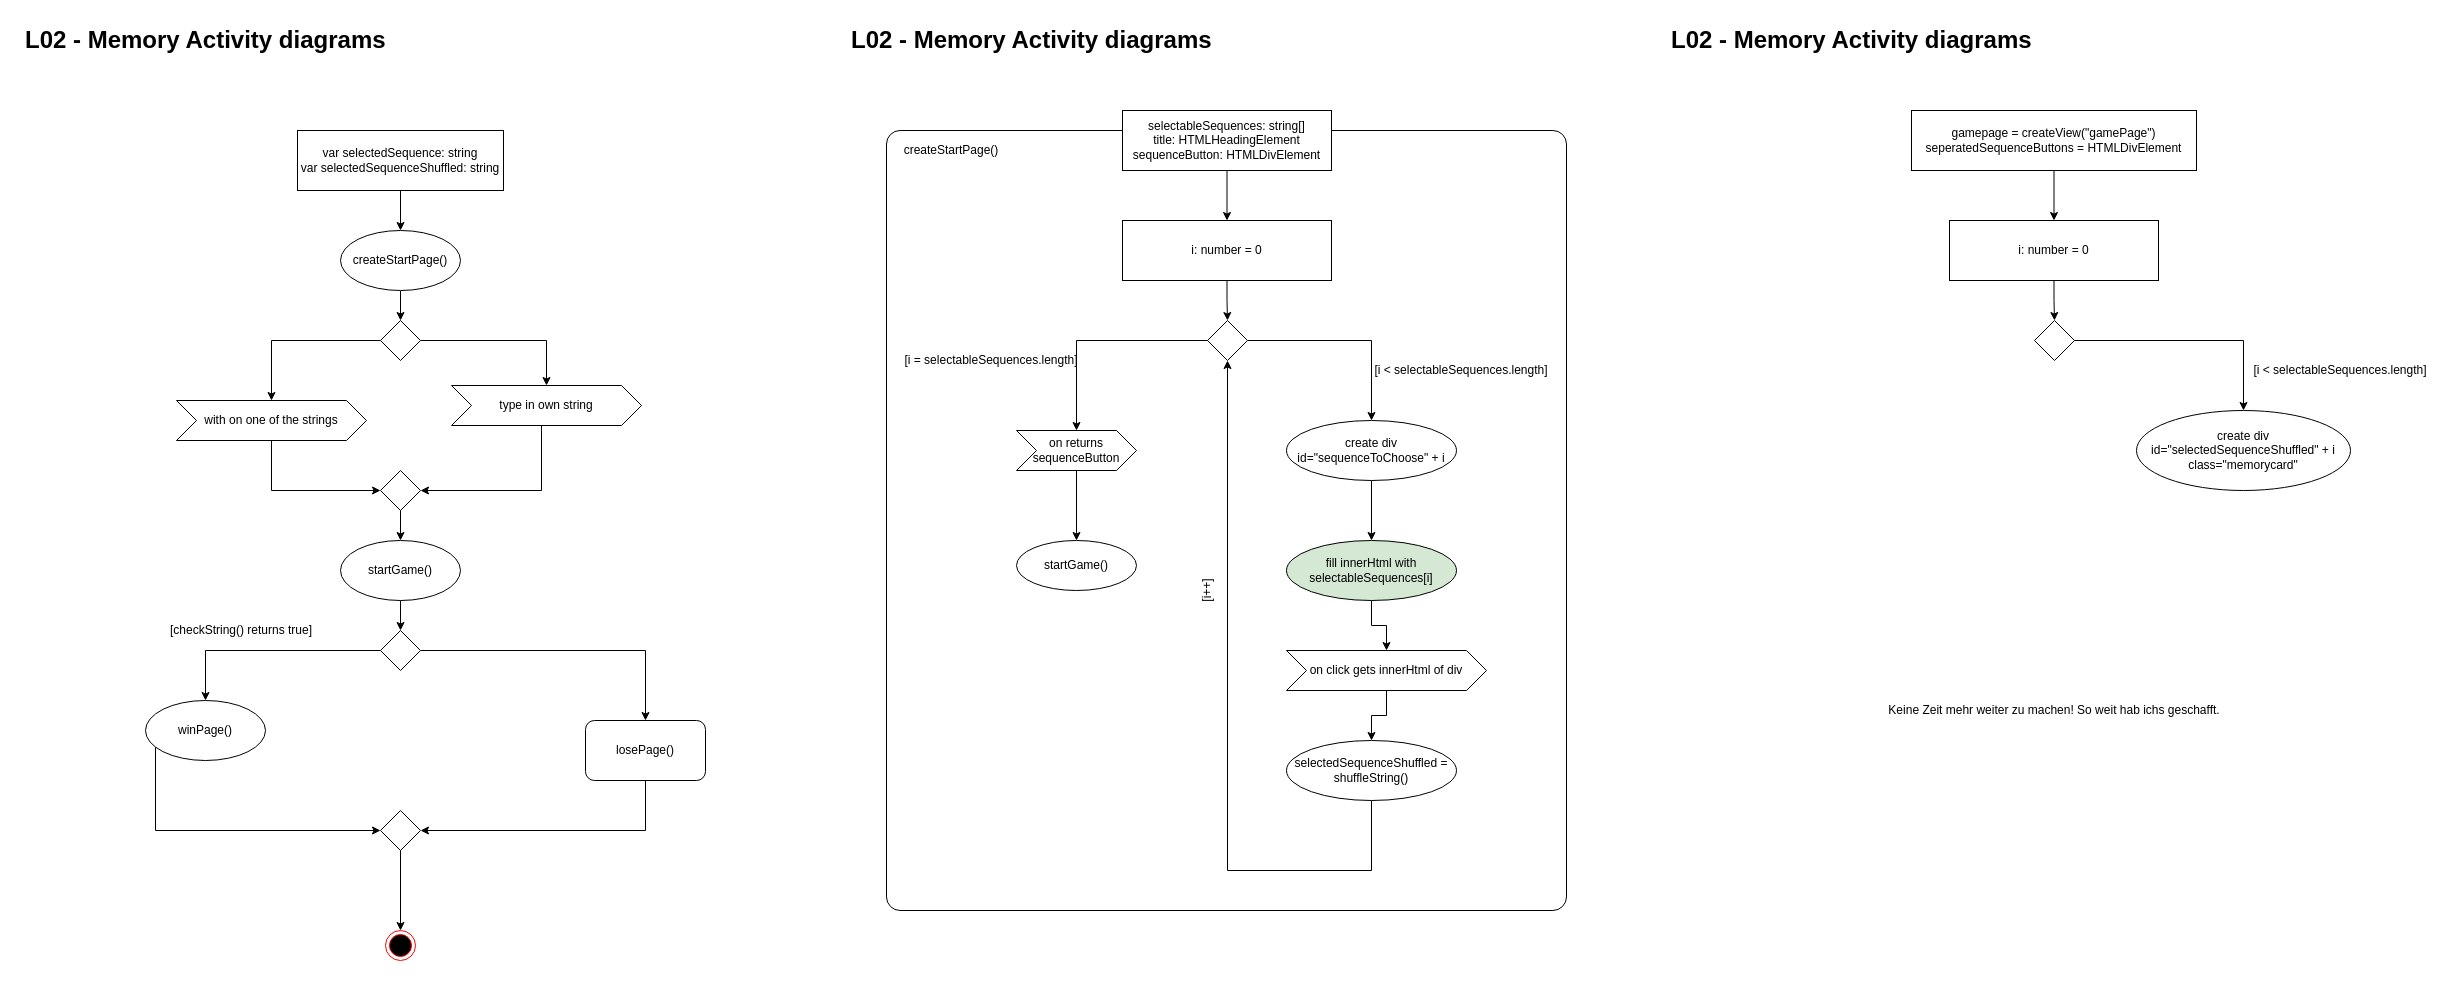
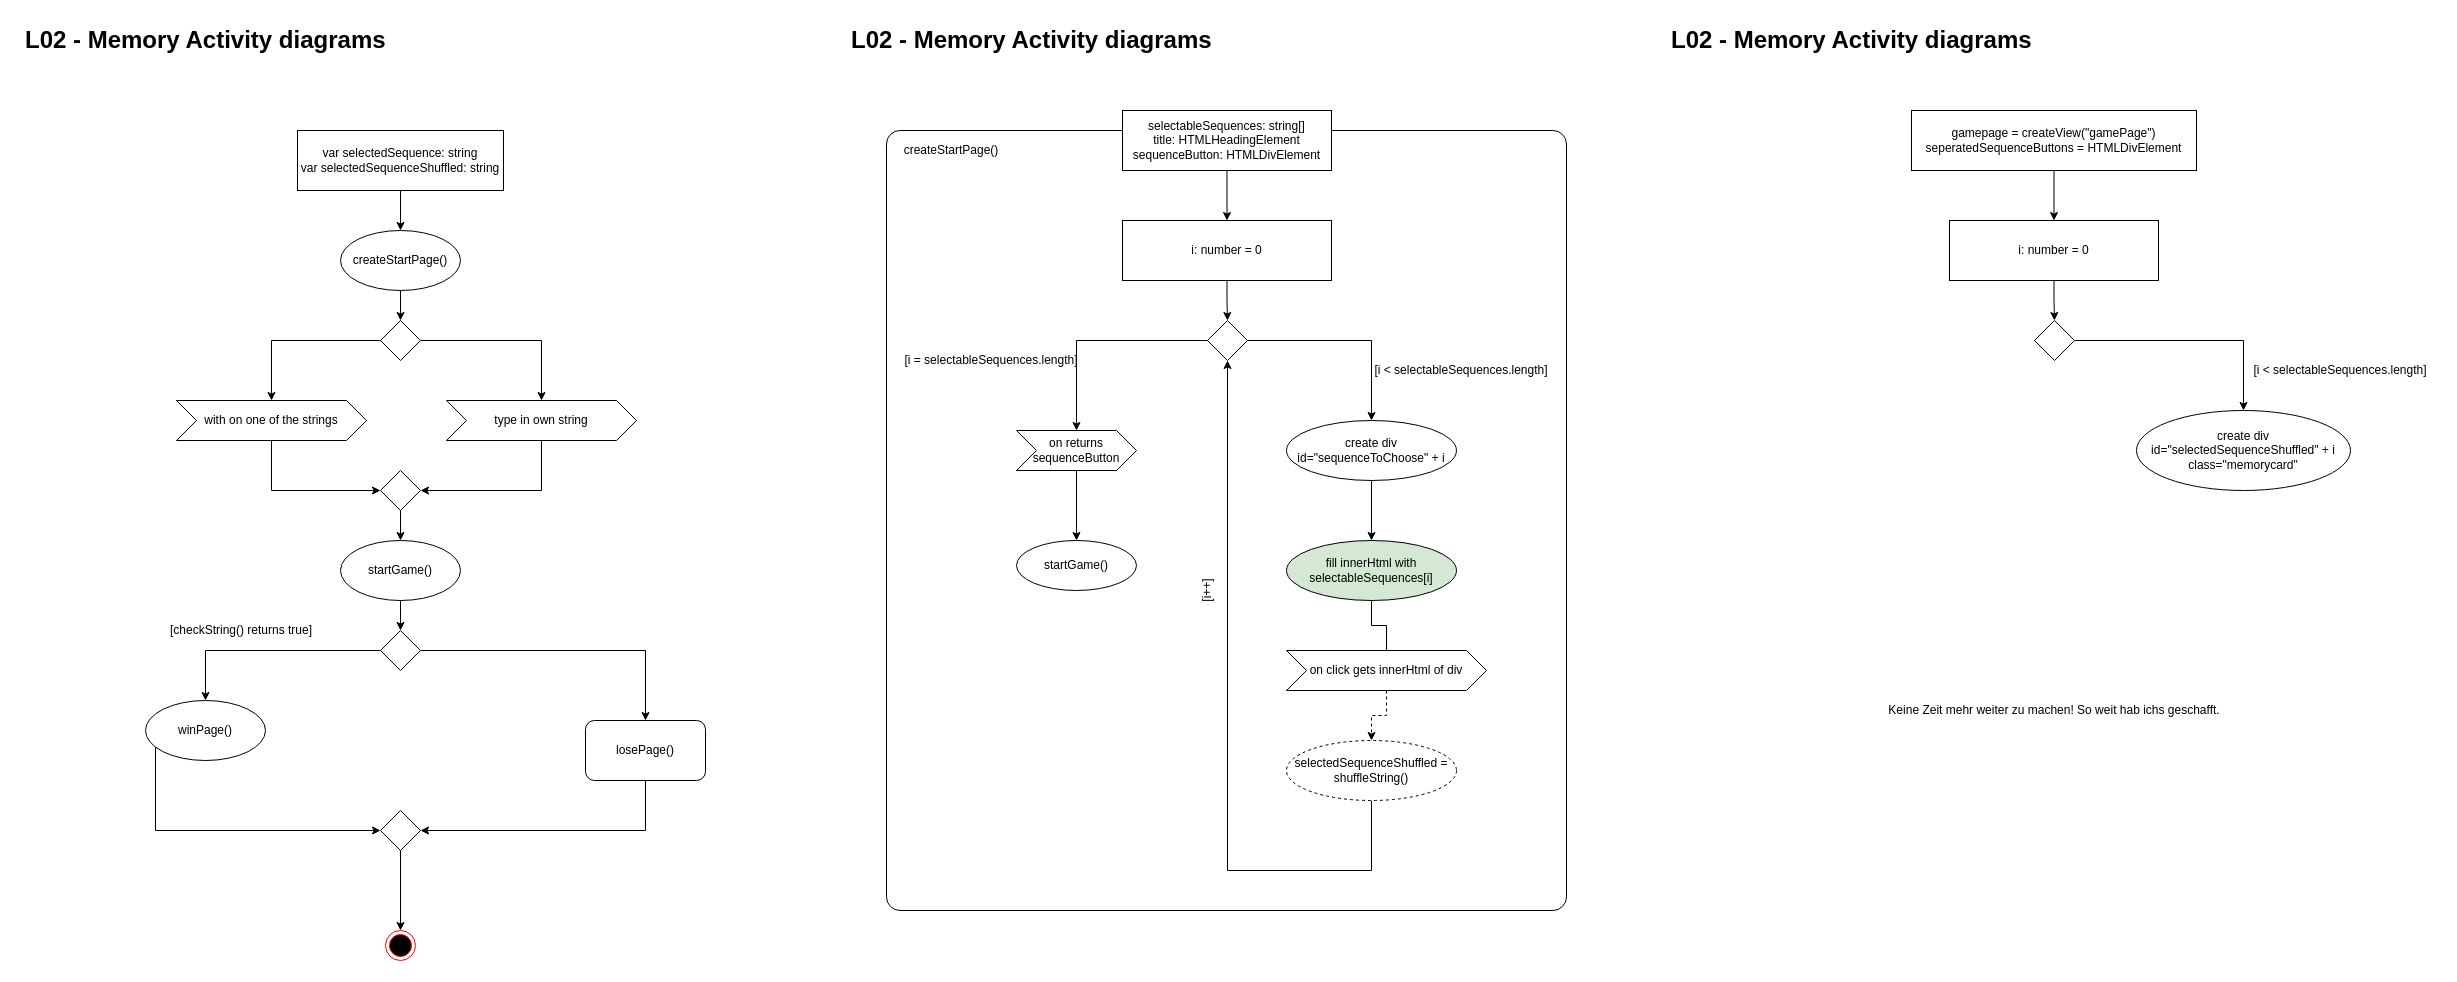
node "type in own string": moved (547, 406) -> (542, 421)
edge "fill innerHtml with selectableSequences[i]" -> "on click gets innerHtml of div": arrowhead classic -> none
edge "on click gets innerHtml of div" -> "selectedSequenceShuffled = shuffleString()": style solid -> dashed
node "selectedSequenceShuffled = shuffleString()": style solid -> dashed
